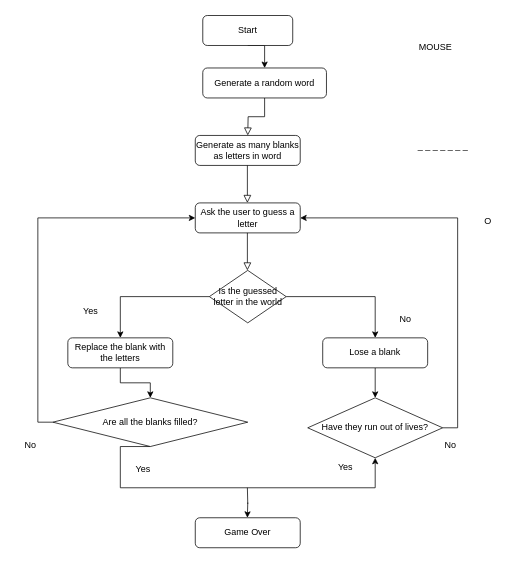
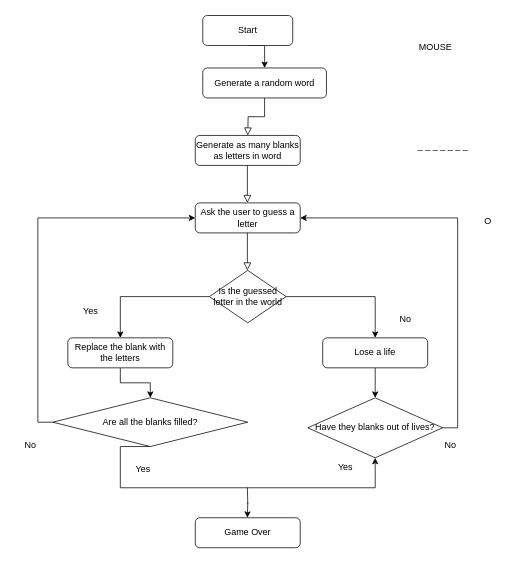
node "Lose a blank": label "Lose a blank" -> "Lose a life"
node "Have they run out of lives?": label "Have they run out of lives?" -> "Have they blanks out of lives?"
